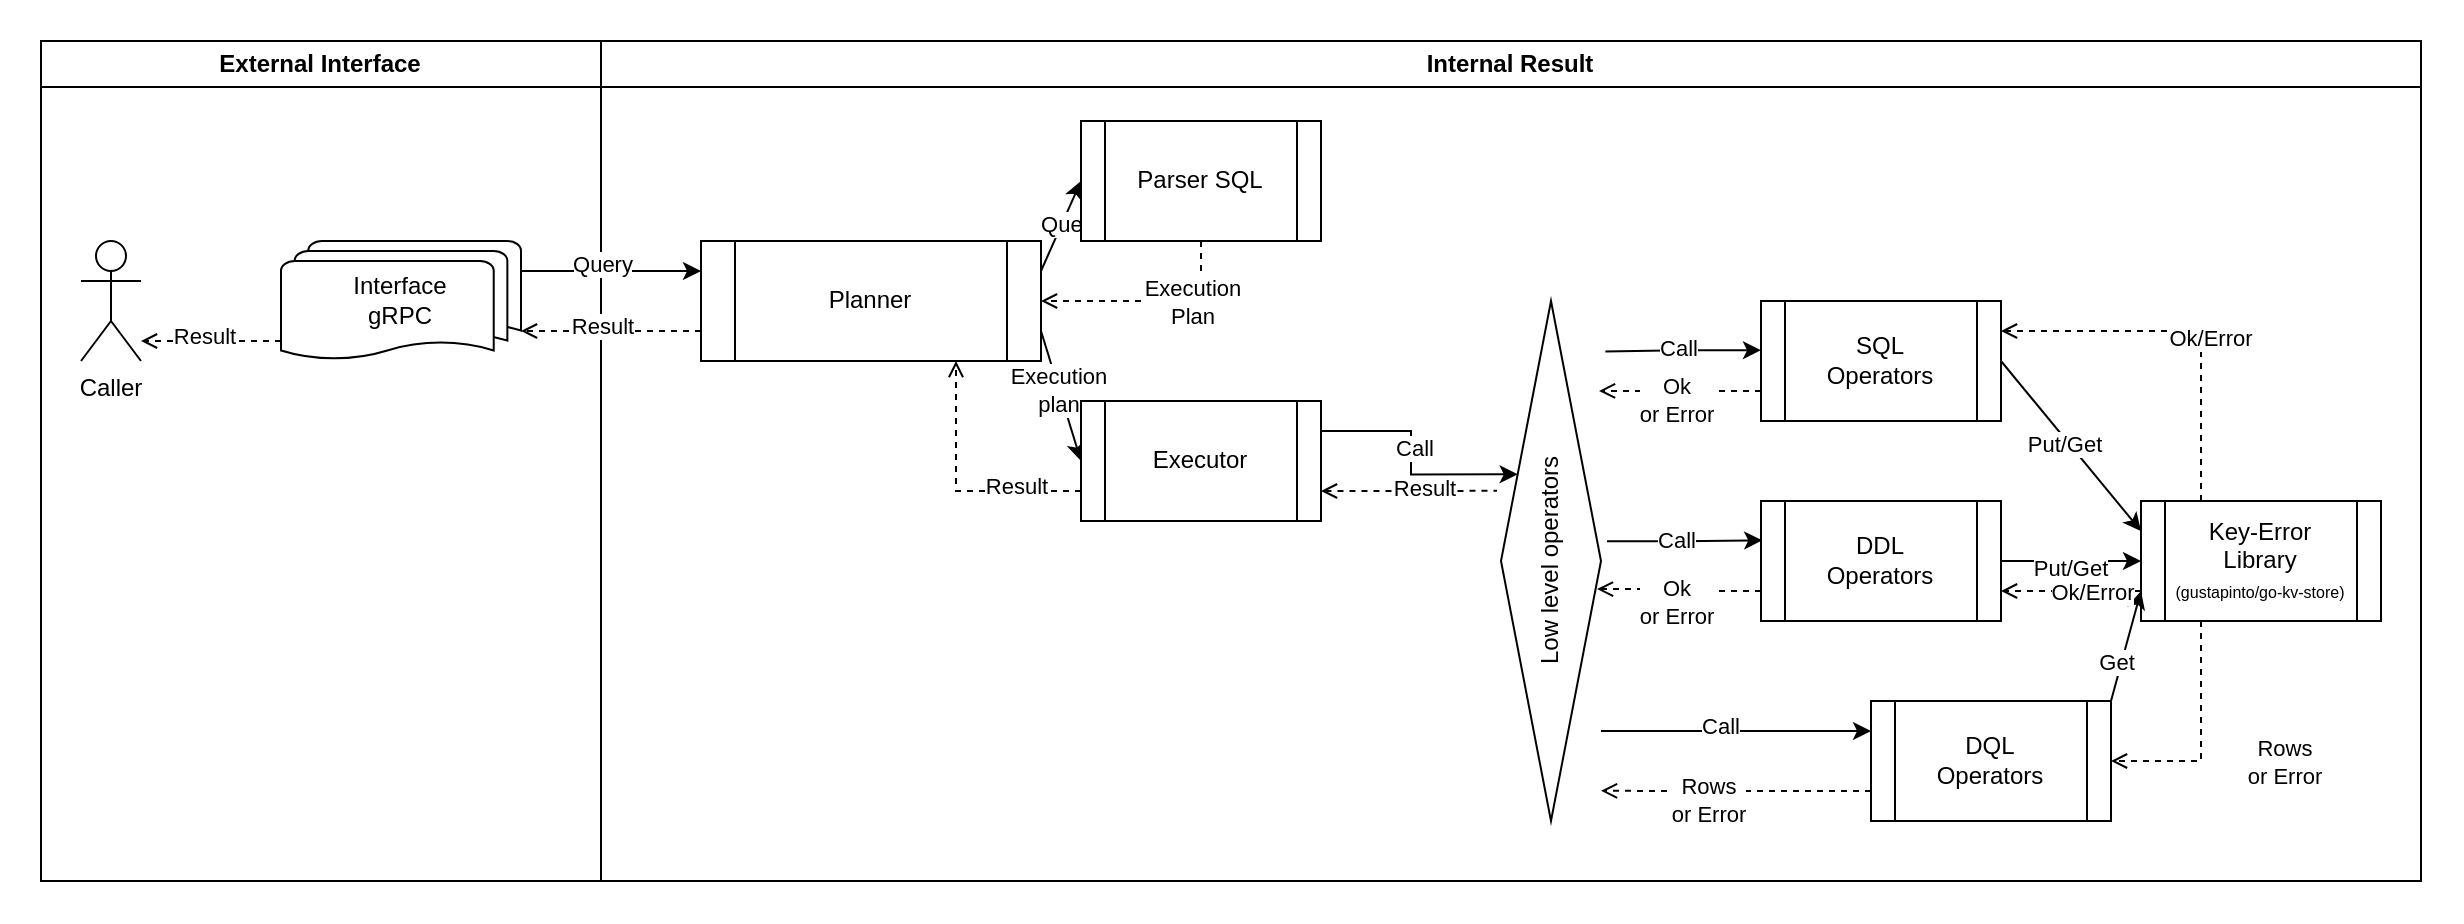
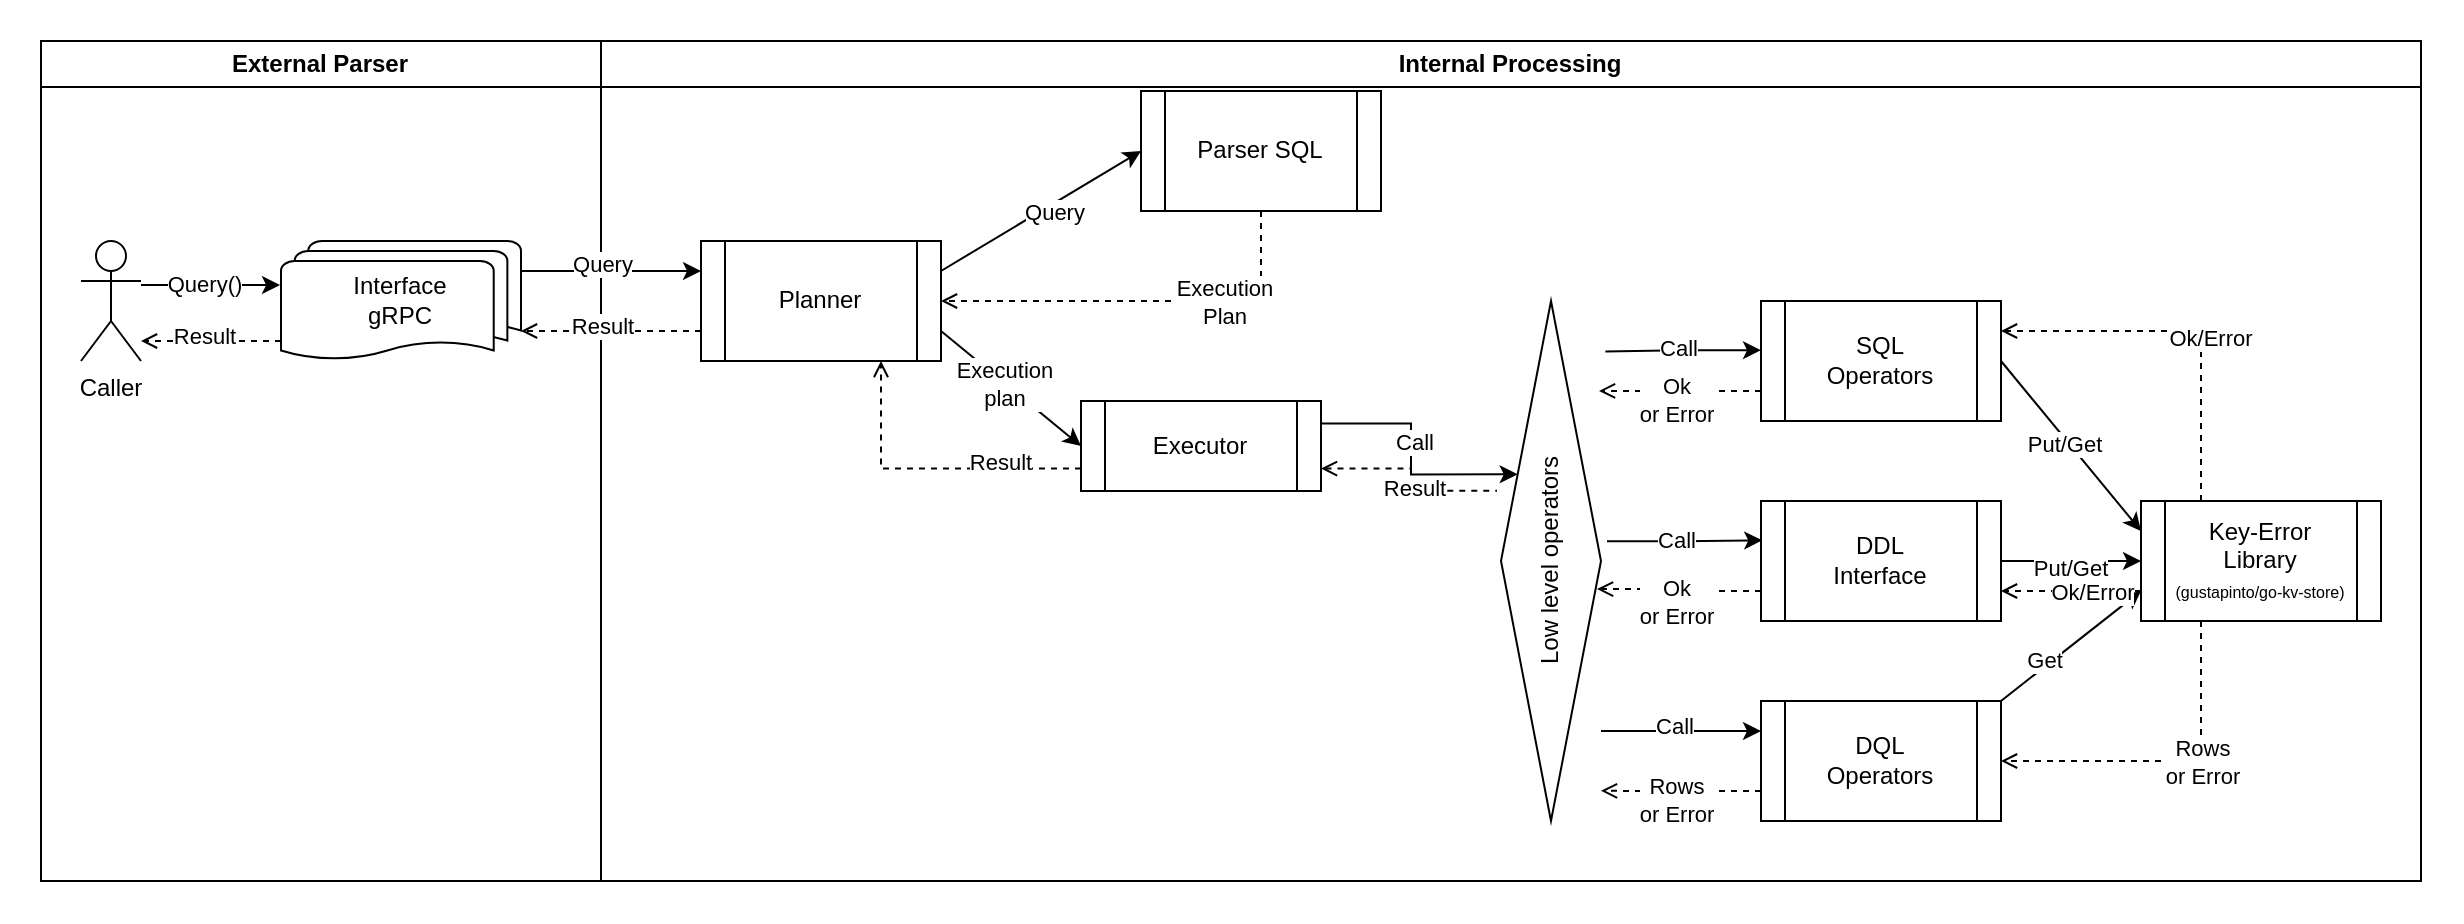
node "External Interface": label "External Interface" -> "External Parser"
node "Internal Result": label "Internal Result" -> "Internal Processing"
node "Parser SQL": moved (1201, 181) -> (1261, 151)
edge "Caller" -> "Interface gRPC": added, label "Query()"
node "Planner": size 340x120 -> 240x120
node "Executor": size 240x120 -> 240x90
node "DDL Operators": label "DDL Operators" -> "DDL Interface"
node "DQL Operators": moved (1991, 761) -> (1881, 761)
